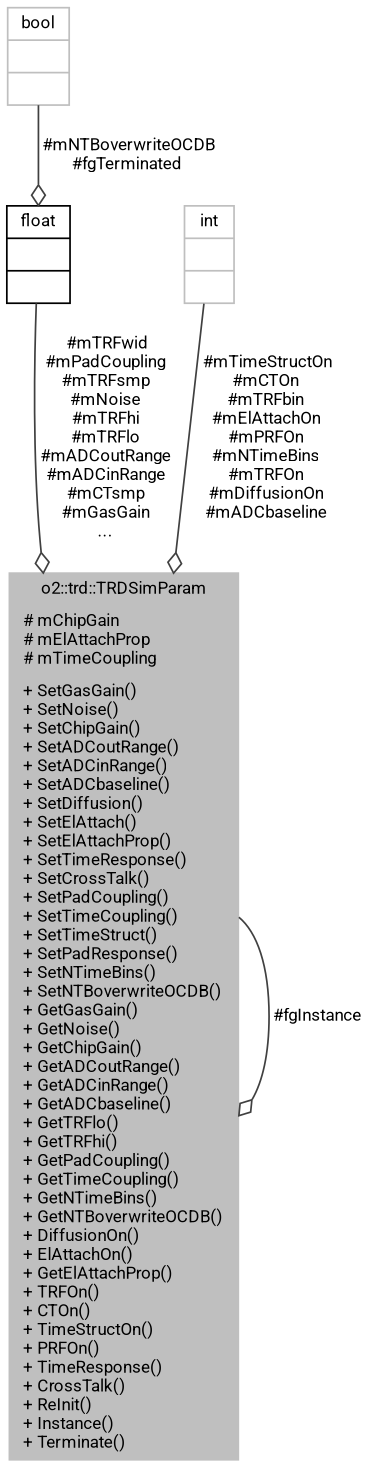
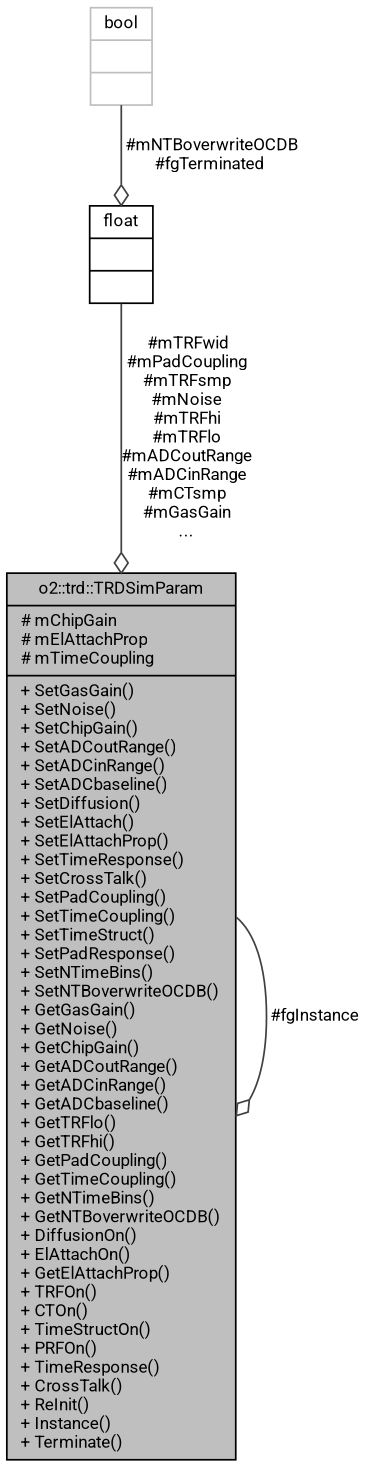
node "int": removed
node "o2::trd::TRDSimParam": color grey75 -> black
